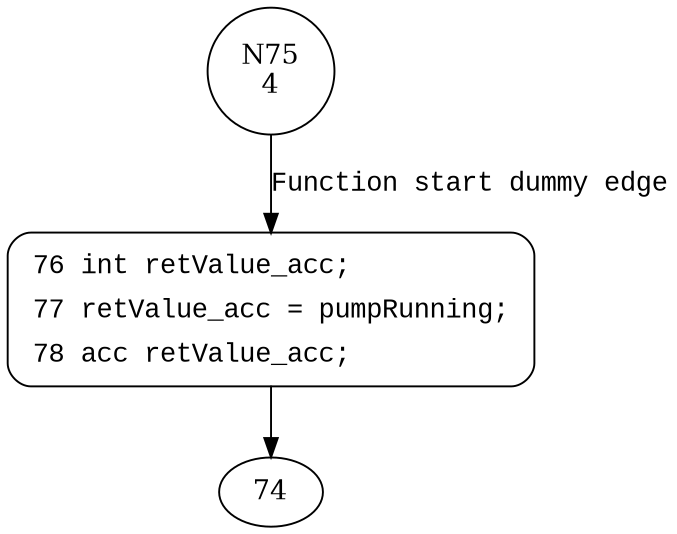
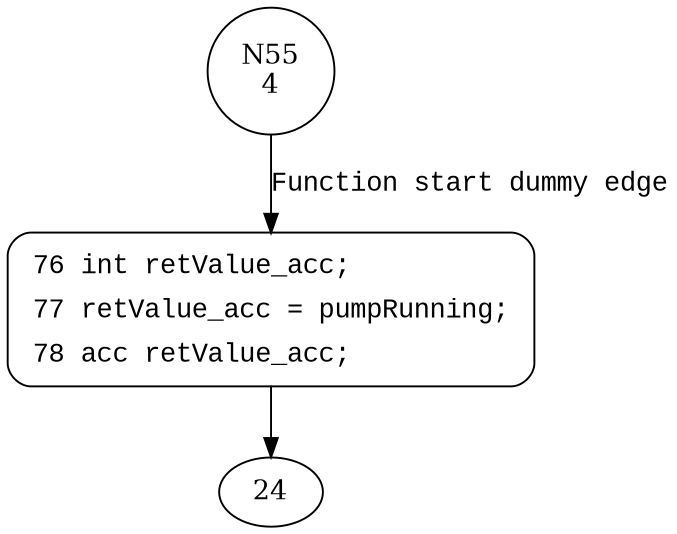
node "N75 4": label "N75 4" -> "N55 4"
node "74": label "74" -> "24"
